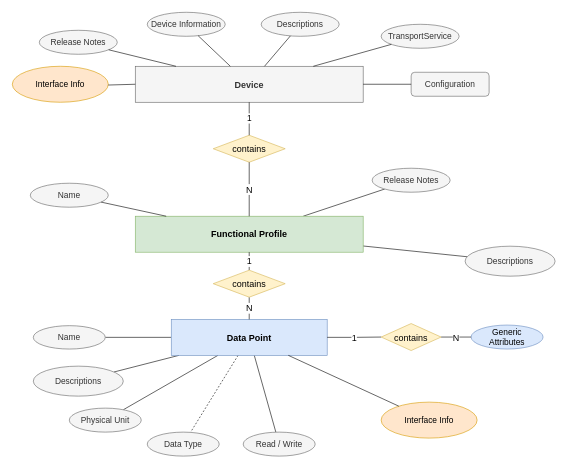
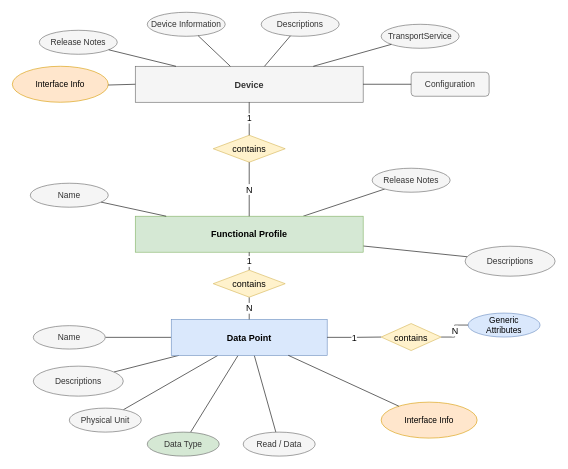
node "Generic Attributes": moved (507, 337) -> (504, 325)
edge "Data Point" -- "Data Type": style dashed -> solid
node "Data Type": fillcolor #f5f5f5 -> #d5e8d4
node "Read / Write": label "Read / Write" -> "Read / Data"
